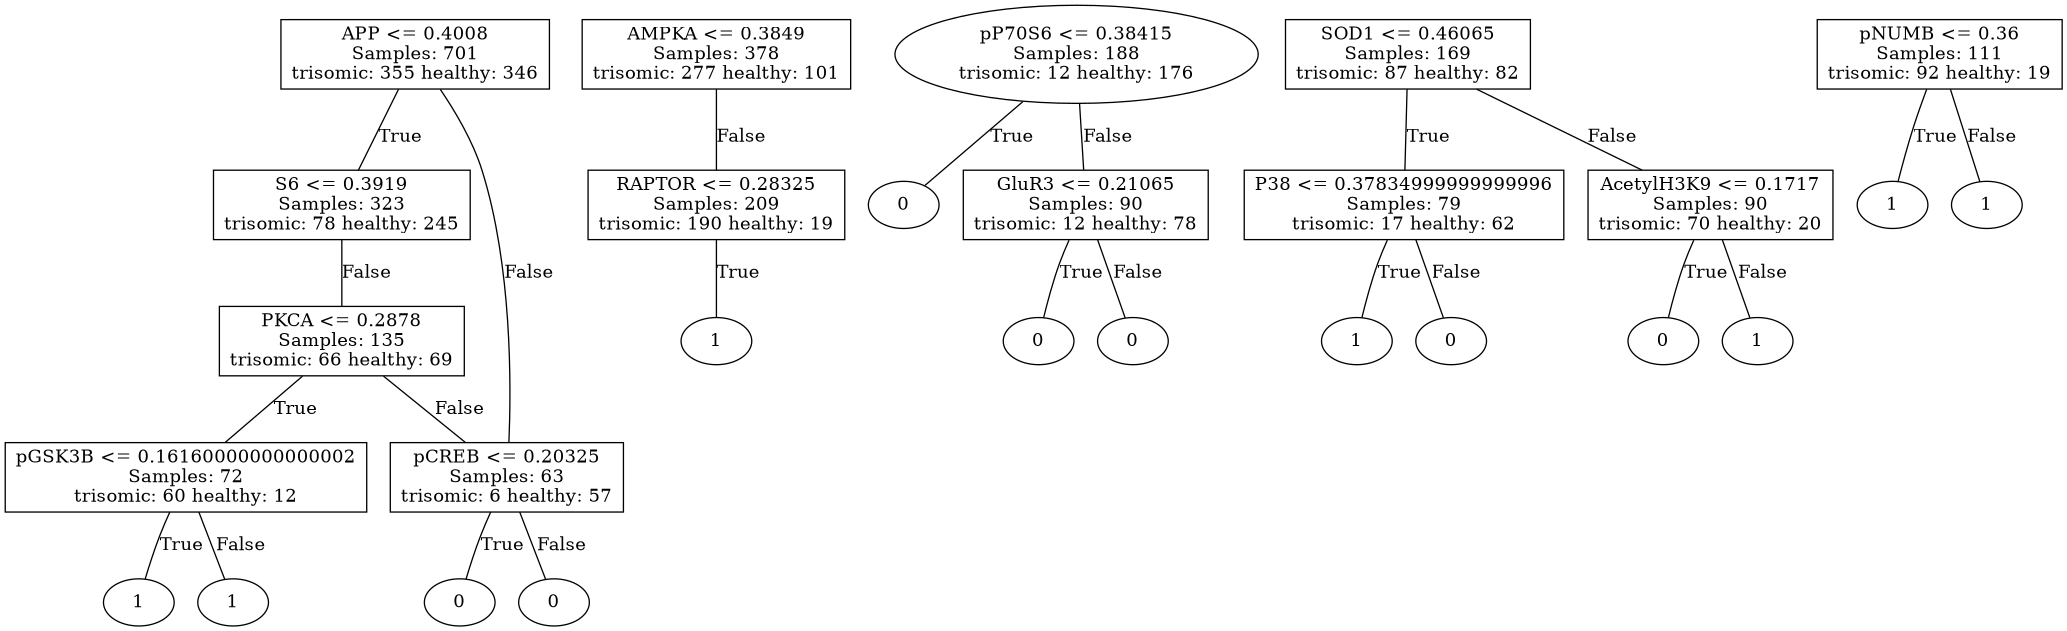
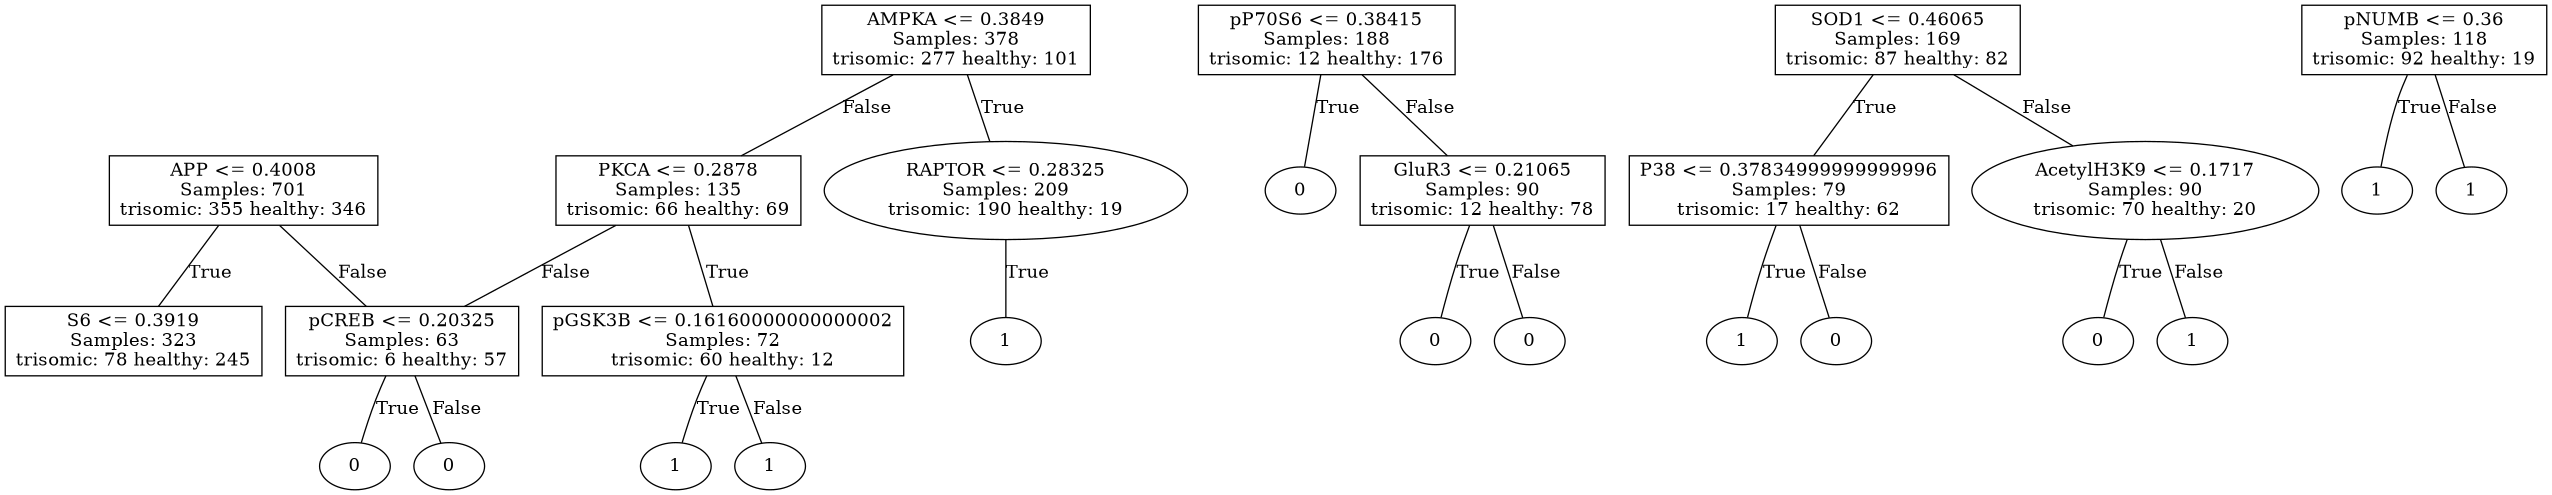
node "pP70S6 <= 0.38415 Samples: 188 trisomic: 12 healthy: 176": shape ellipse -> box
node "pNUMB <= 0.36 Samples: 111 trisomic: 92 healthy: 19": label "pNUMB <= 0.36 Samples: 111 trisomic: 92 healthy: 19" -> "pNUMB <= 0.36 Samples: 118 trisomic: 92 healthy: 19"
edge "AMPKA <= 0.3849 Samples: 378 trisomic: 277 healthy: 101" -- "RAPTOR <= 0.28325 Samples: 209 trisomic: 190 healthy: 19": label "False" -> "True"
node "RAPTOR <= 0.28325 Samples: 209 trisomic: 190 healthy: 19": shape box -> ellipse
node "AcetylH3K9 <= 0.1717 Samples: 90 trisomic: 70 healthy: 20": shape box -> ellipse
edge "S6 <= 0.3919 Samples: 323 trisomic: 78 healthy: 245" -- "PKCA <= 0.2878 Samples: 135 trisomic: 66 healthy: 69": now "AMPKA <= 0.3849 Samples: 378 trisomic: 277 healthy: 101" -- "PKCA <= 0.2878 Samples: 135 trisomic: 66 healthy: 69"
